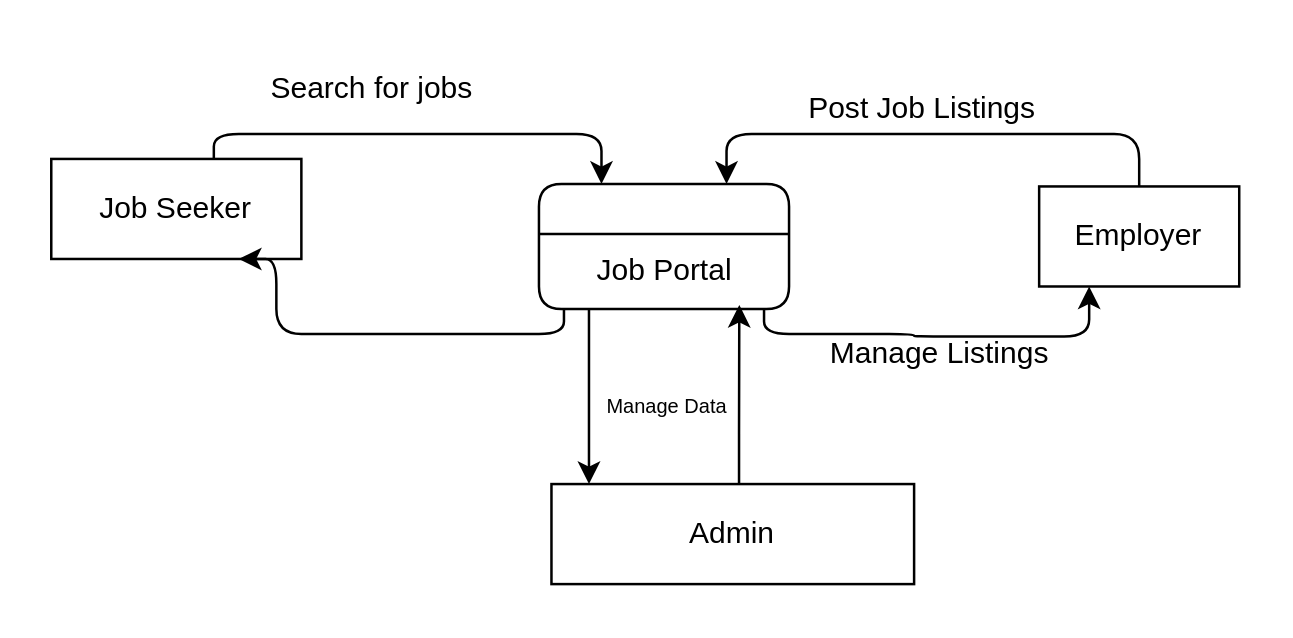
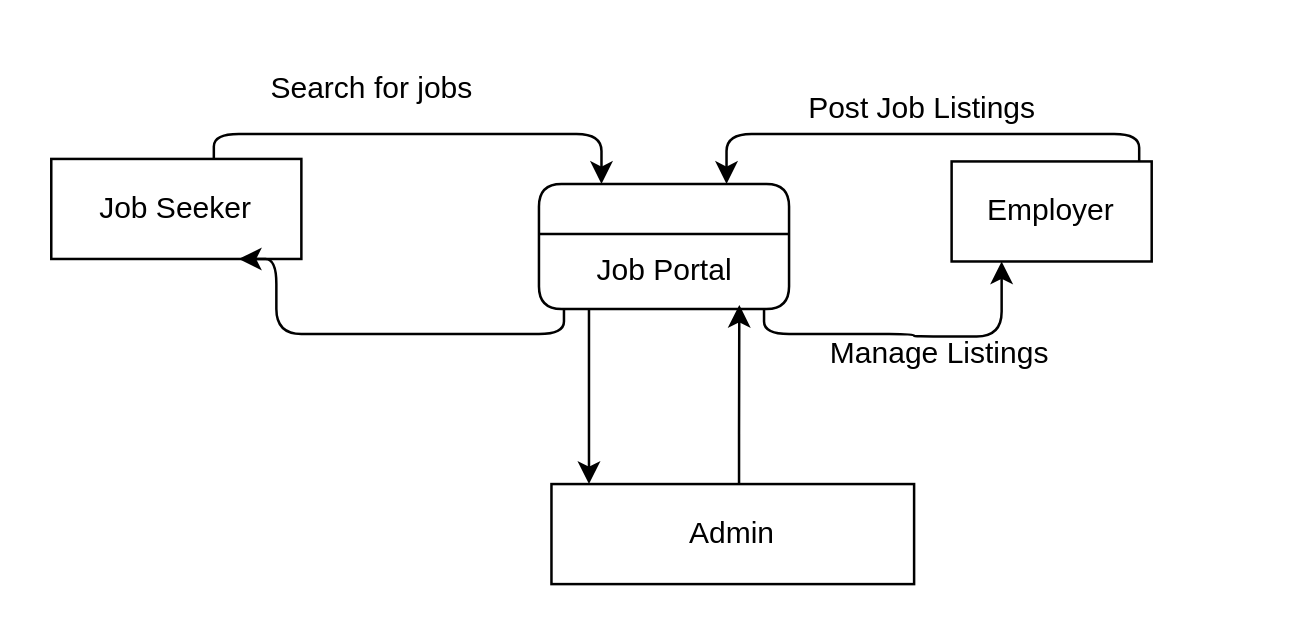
node "Employer": moved (1139, 236) -> (1051, 211)
node "Manage Data": removed
